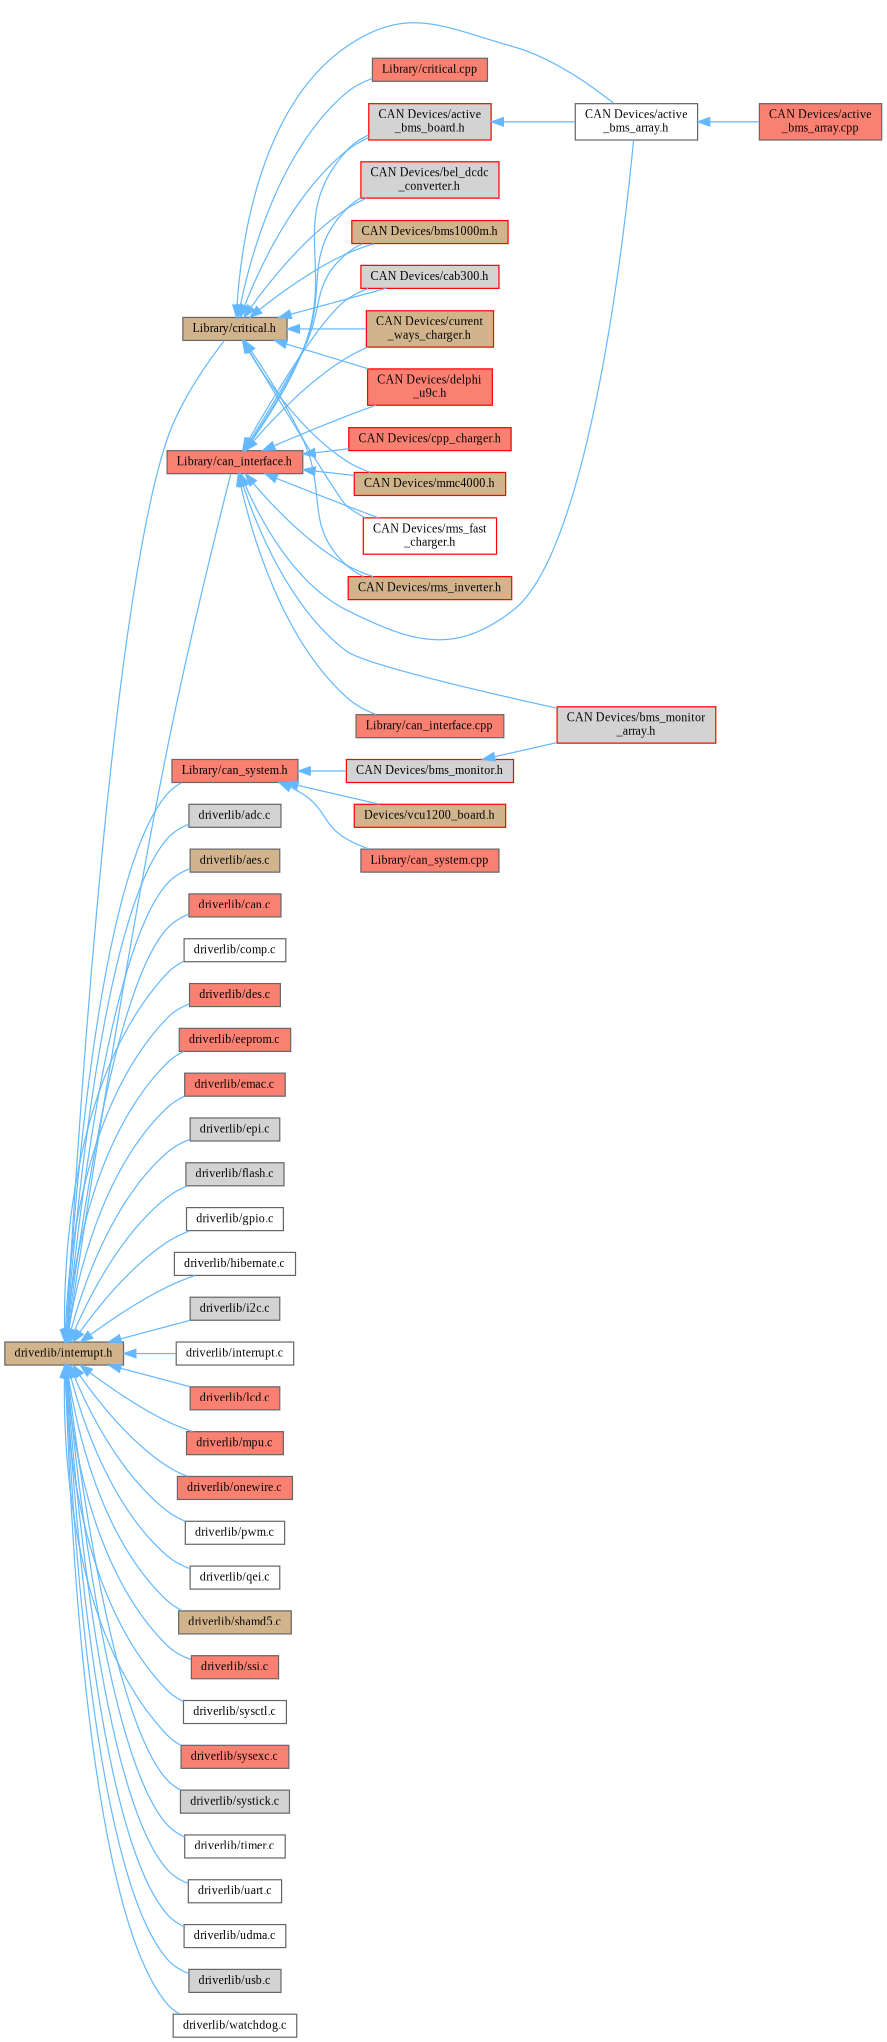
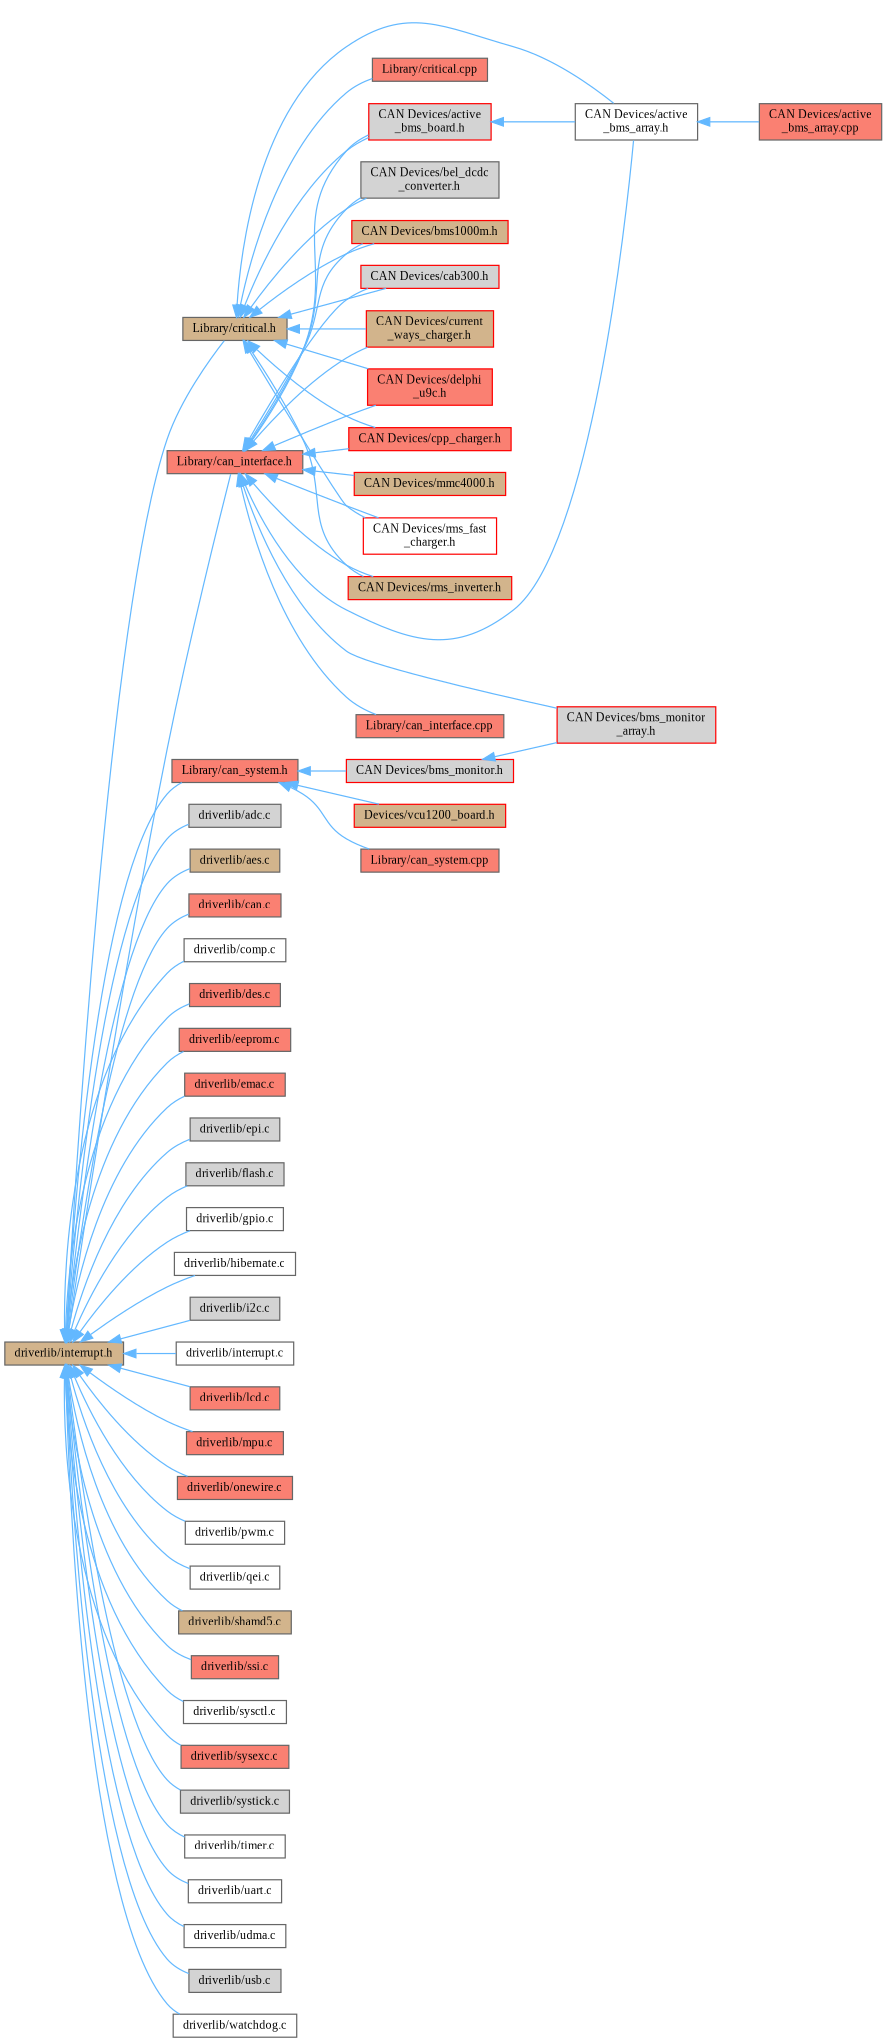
node "CAN Devices/bel_dcdc _converter.h": color red -> grey40
edge "CAN Devices/mmc4000.h" -> "Library/critical.h": now "CAN Devices/cpp_charger.h" -> "Library/critical.h"
